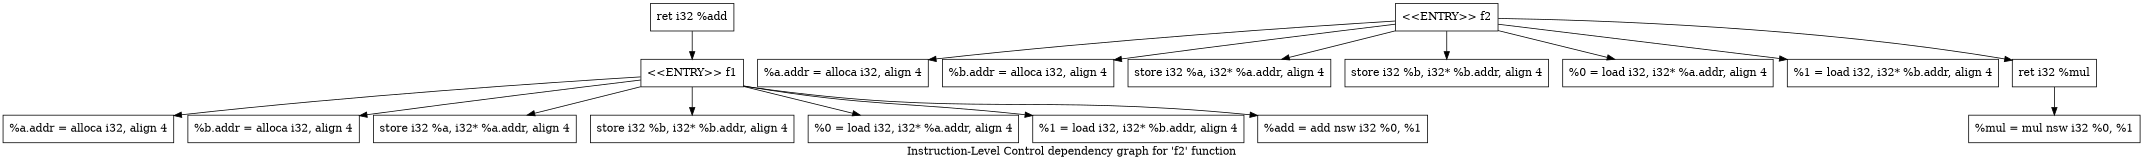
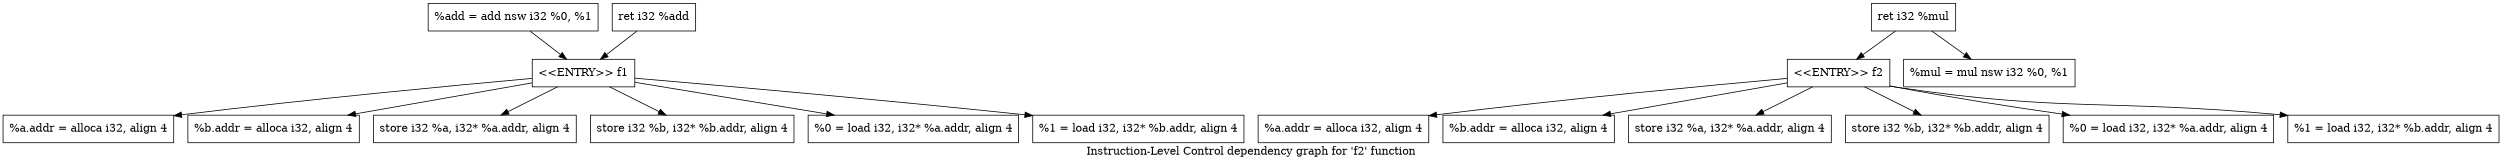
edge "<<ENTRY>> f2" -> "ret i32 %mul": reversed
edge "<<ENTRY>> f1" -> "%add = add nsw i32 %0, %1": reversed
